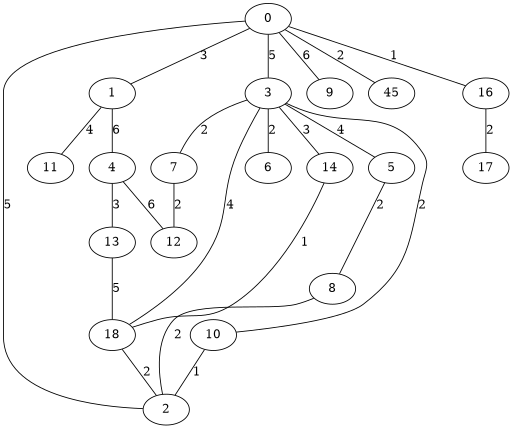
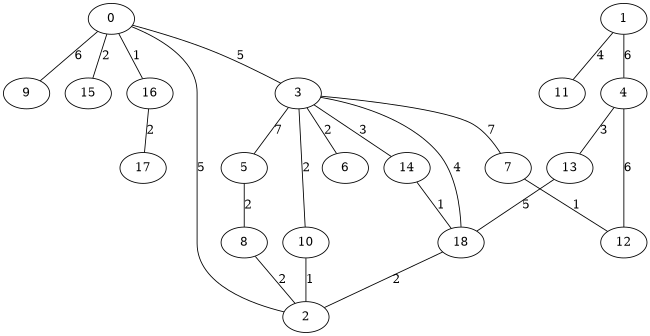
edge "0" -- "1": removed, label "3"
node "45": label "45" -> "15"
edge "3" -- "7": label "2" -> "7"
edge "3" -- "5": label "4" -> "7"
edge "7" -- "12": label "2" -> "1"
